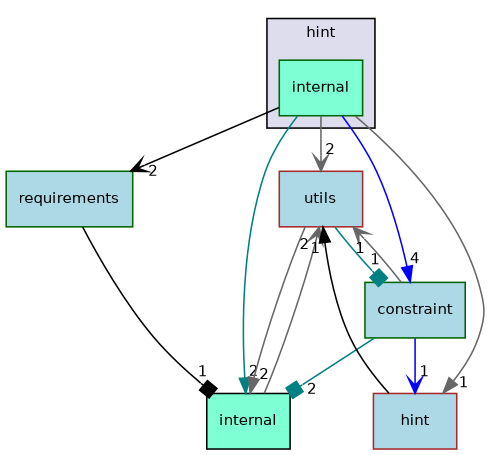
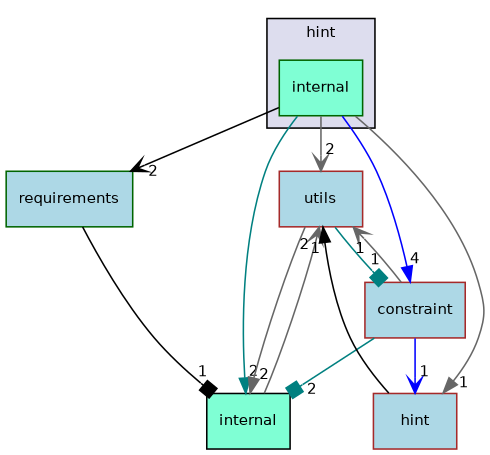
node "constraint": color darkgreen -> brown
